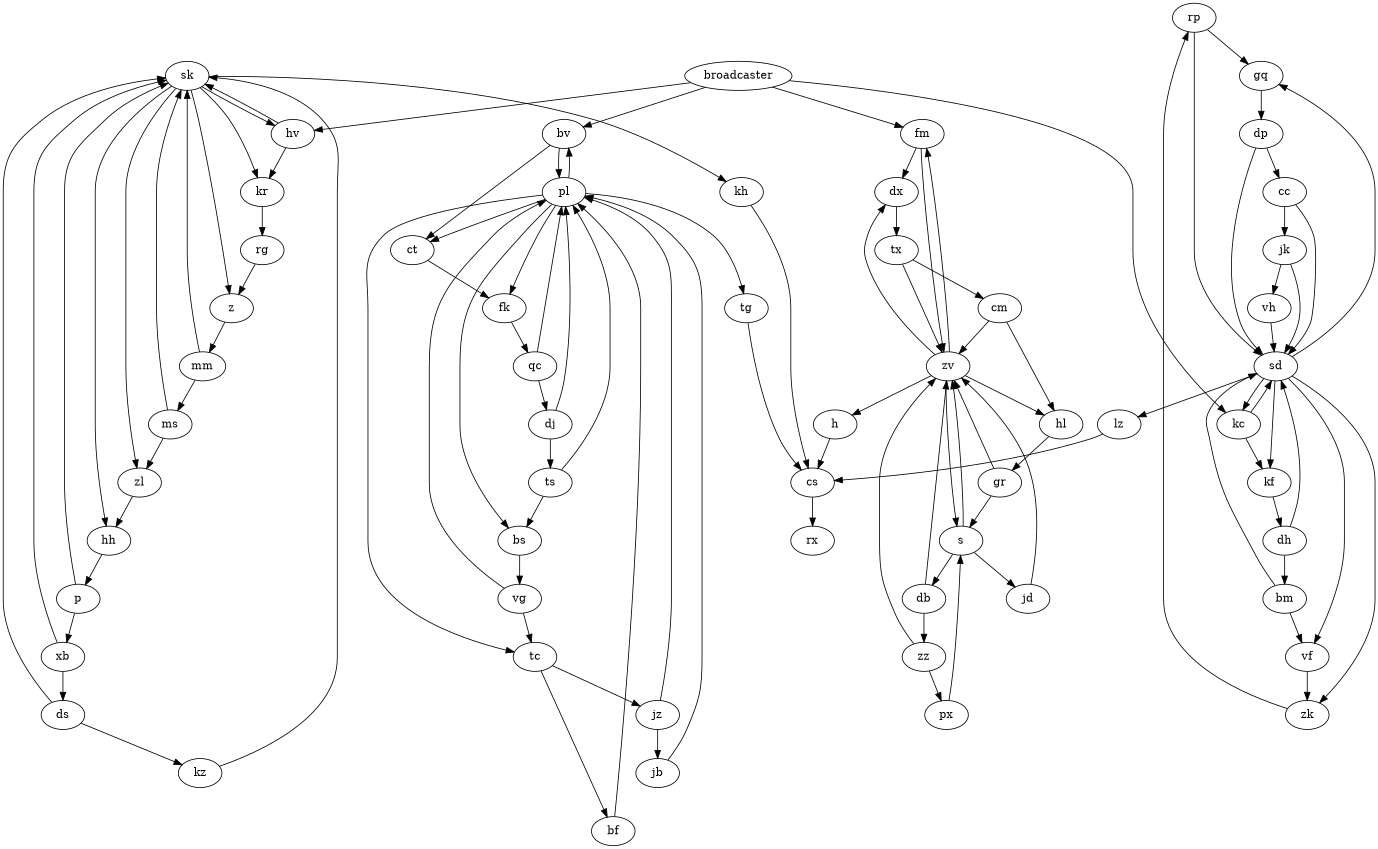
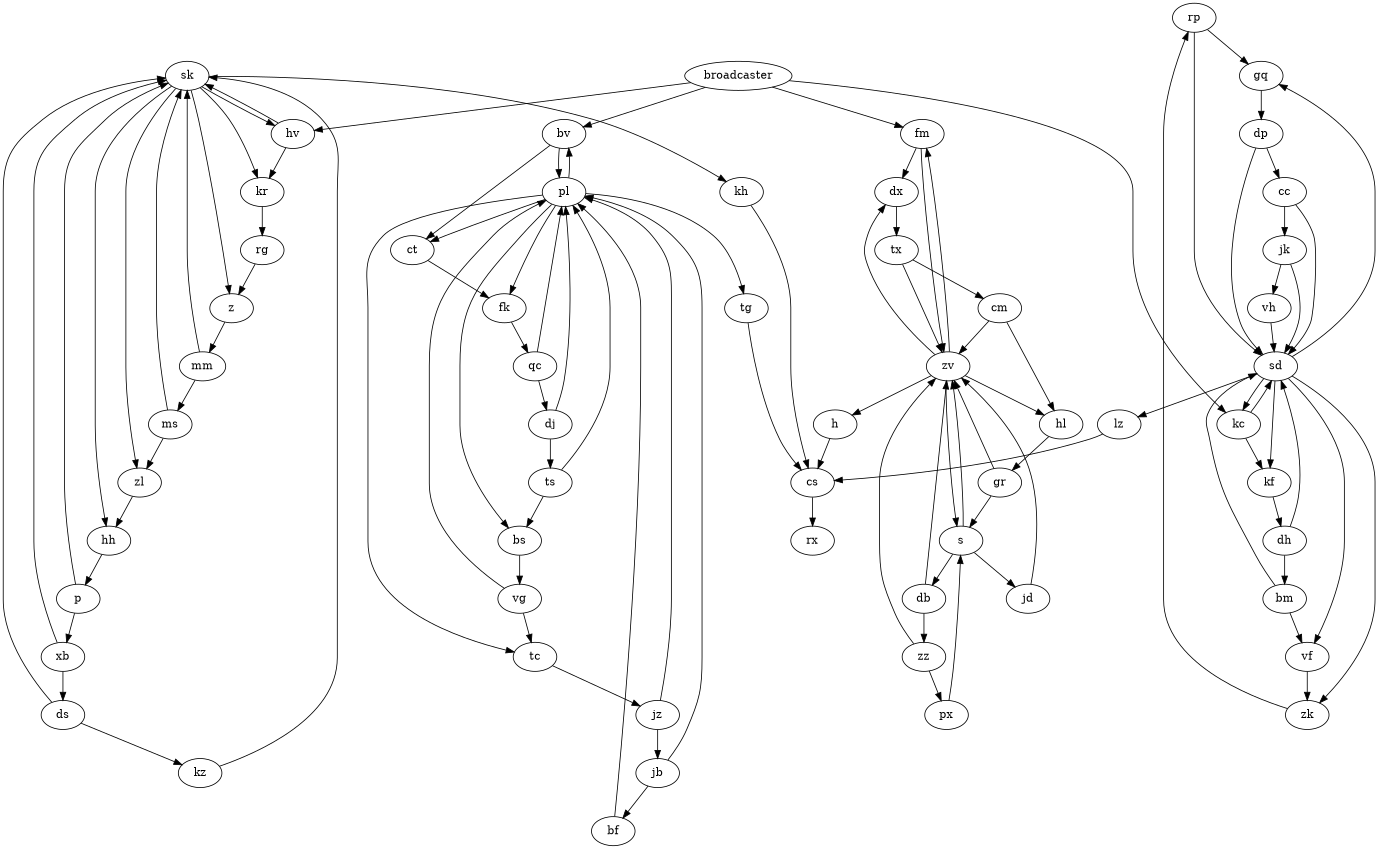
edge "tc" -> "bf": now "jb" -> "bf"
